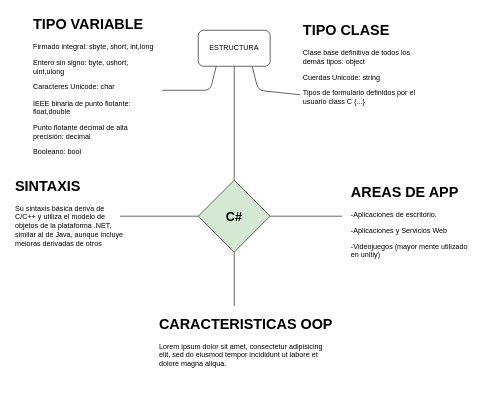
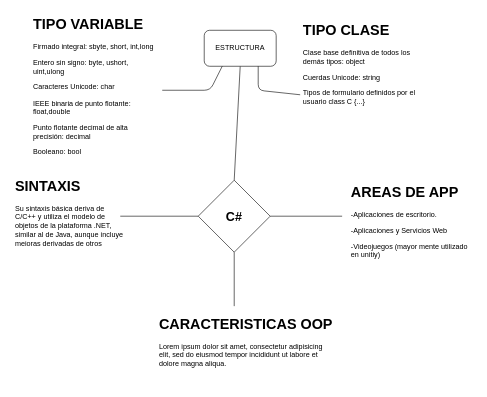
node "ESTRUCTURA": moved (234, 48) -> (240, 48)
node "C#": fillcolor #d5e8d4 -> #ffffff
